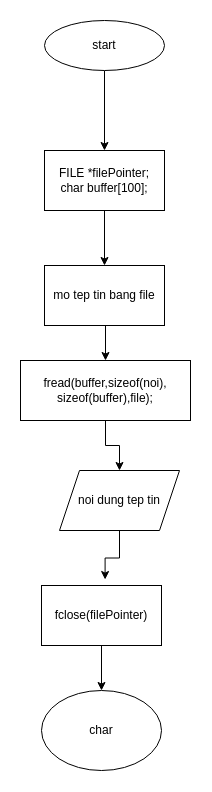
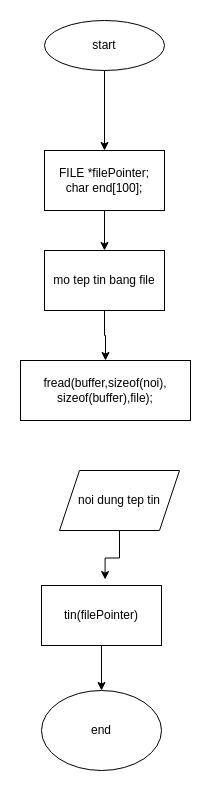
node "FILE *filePointer; char buffer[100];": label "FILE *filePointer; char buffer[100];" -> "FILE *filePointer; char end[100];"
node "mo tep tin bang file": moved (105, 296) -> (105, 281)
edge "fread(buffer,sizeof(noi), sizeof(buffer),file);" -> "noi dung tep tin": removed
node "fclose(filePointer)": label "fclose(filePointer)" -> "tin(filePointer)"
node "char": label "char" -> "end"
